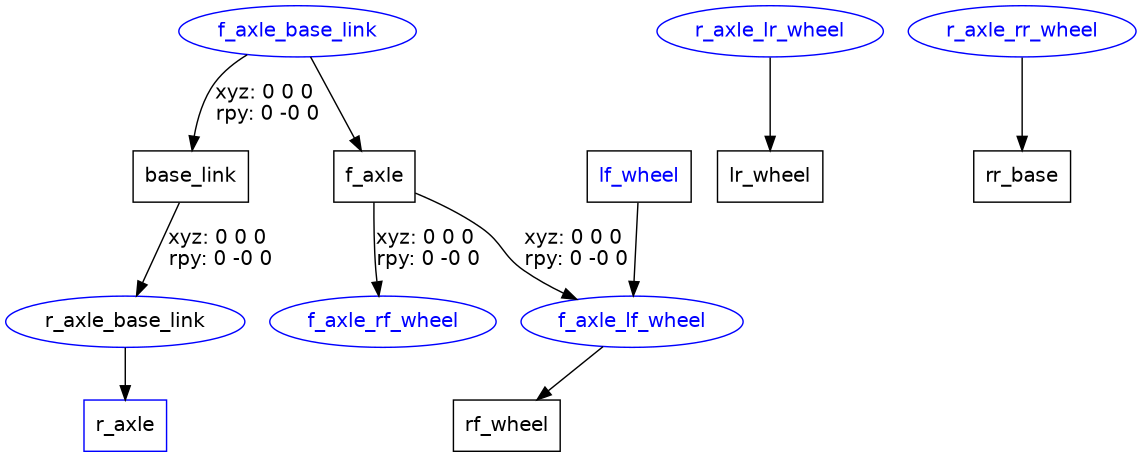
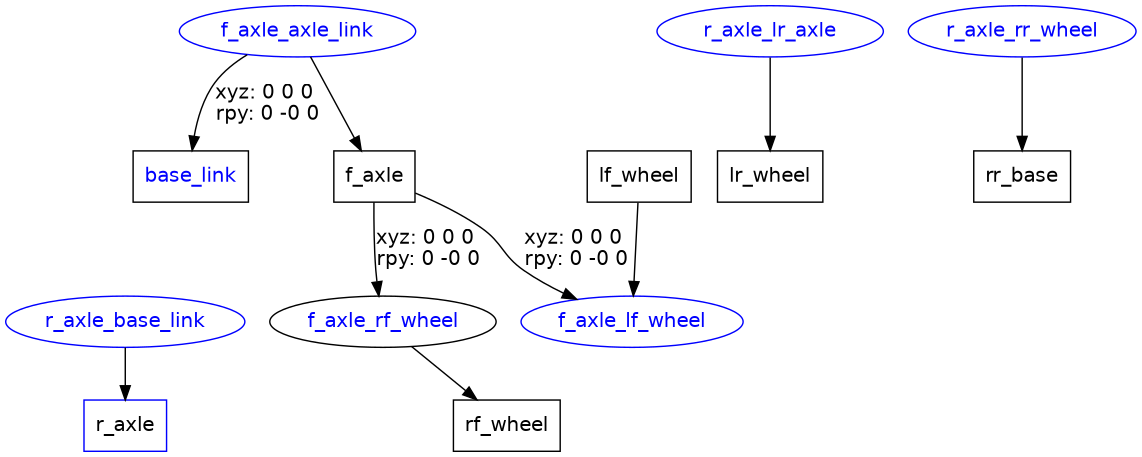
node "f_axle_base_link": label "f_axle_base_link" -> "f_axle_axle_link"
node "r_axle_lr_wheel": label "r_axle_lr_wheel" -> "r_axle_lr_axle"
node "base_link": fontcolor black -> blue
node "lf_wheel": fontcolor blue -> black
edge "base_link" -> "r_axle_base_link": removed, label "xyz: 0 0 0 rpy: 0 -0 0"
node "r_axle_base_link": fontcolor black -> blue
node "f_axle_rf_wheel": color blue -> black
edge "f_axle_lf_wheel" -> "rf_wheel": now "f_axle_rf_wheel" -> "rf_wheel"
